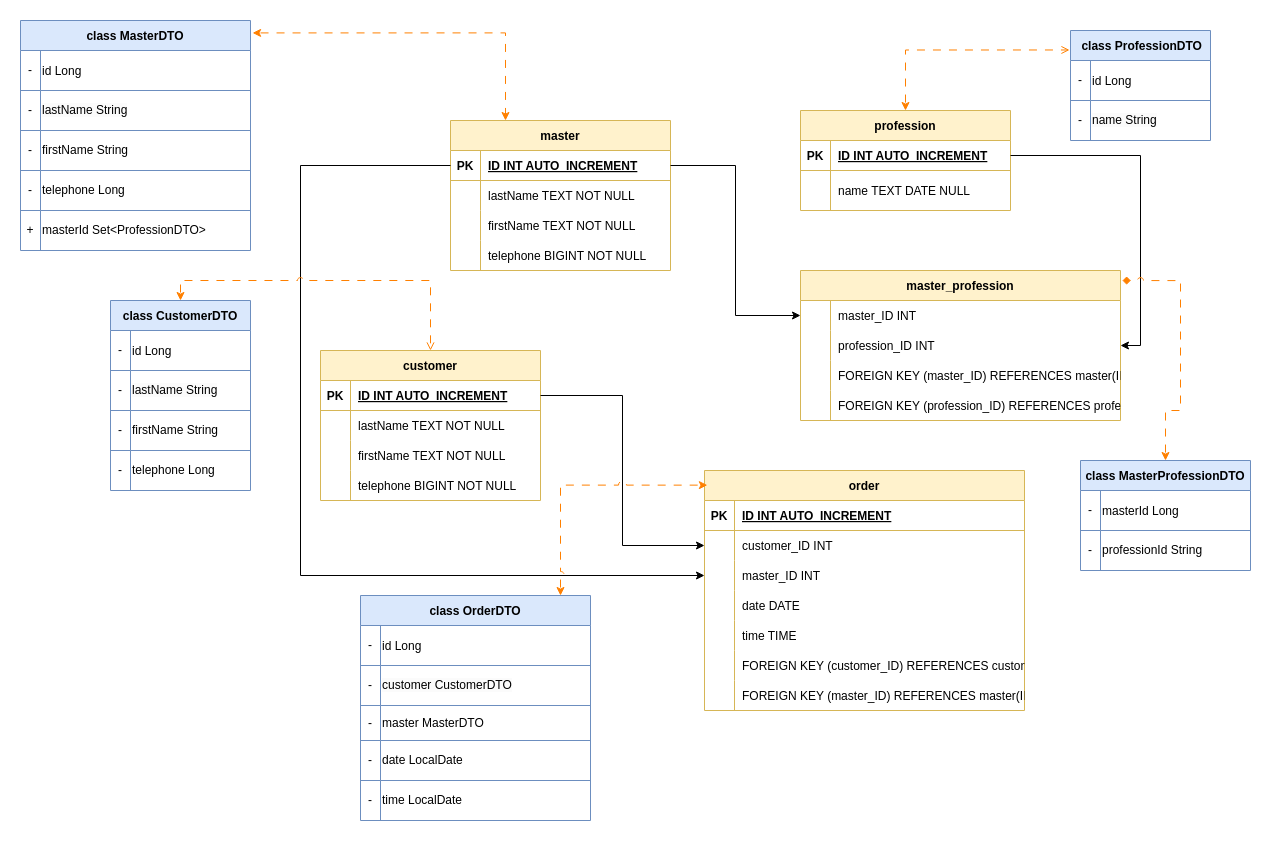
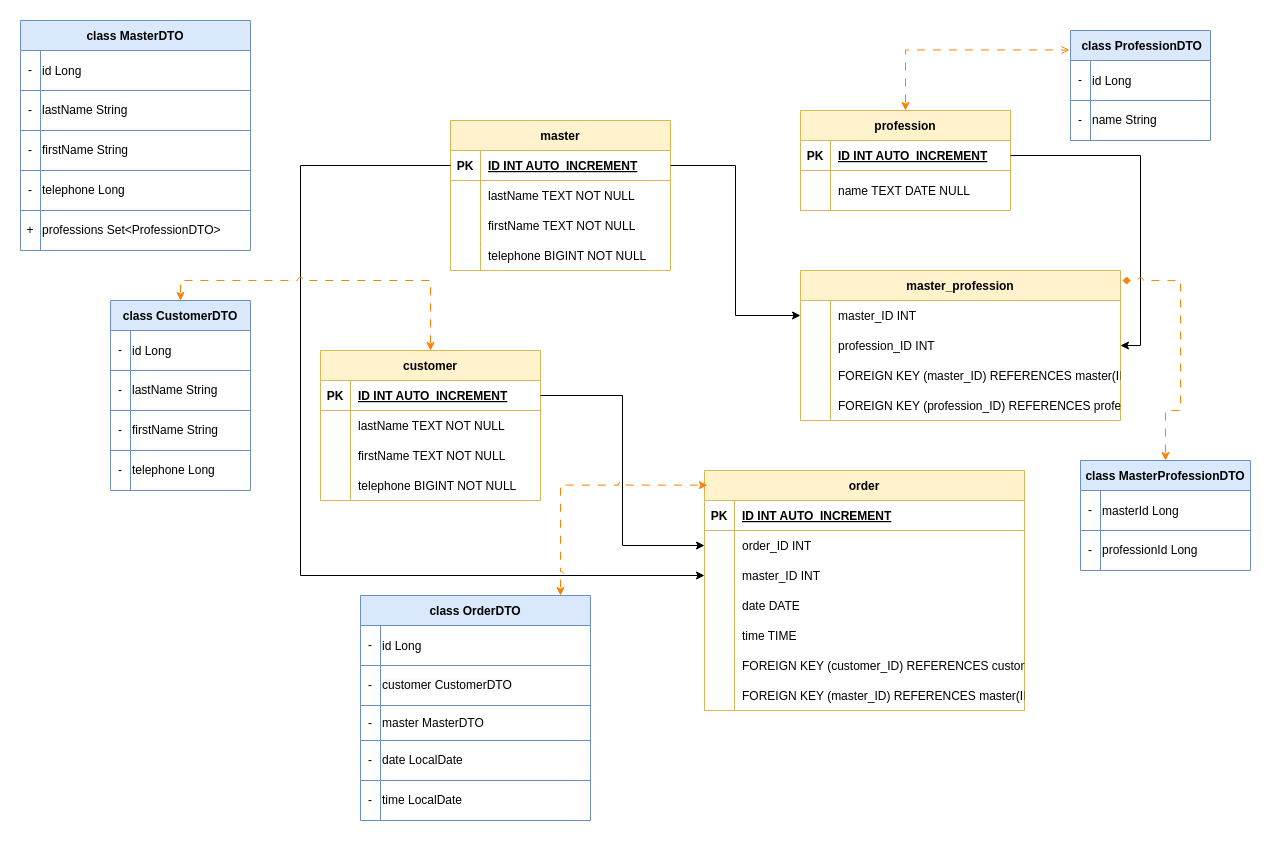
edge "class MasterDTO" -- "master": removed
node "masterId Set<ProfessionDTO>": label "masterId Set<ProfessionDTO>" -> "professions Set<ProfessionDTO>"
edge "class CustomerDTO" -- "customer": arrowhead open -> classic
node "customer_ID INT": label "customer_ID INT" -> "order_ID INT"
node "professionId String": label "professionId String" -> "professionId Long"
